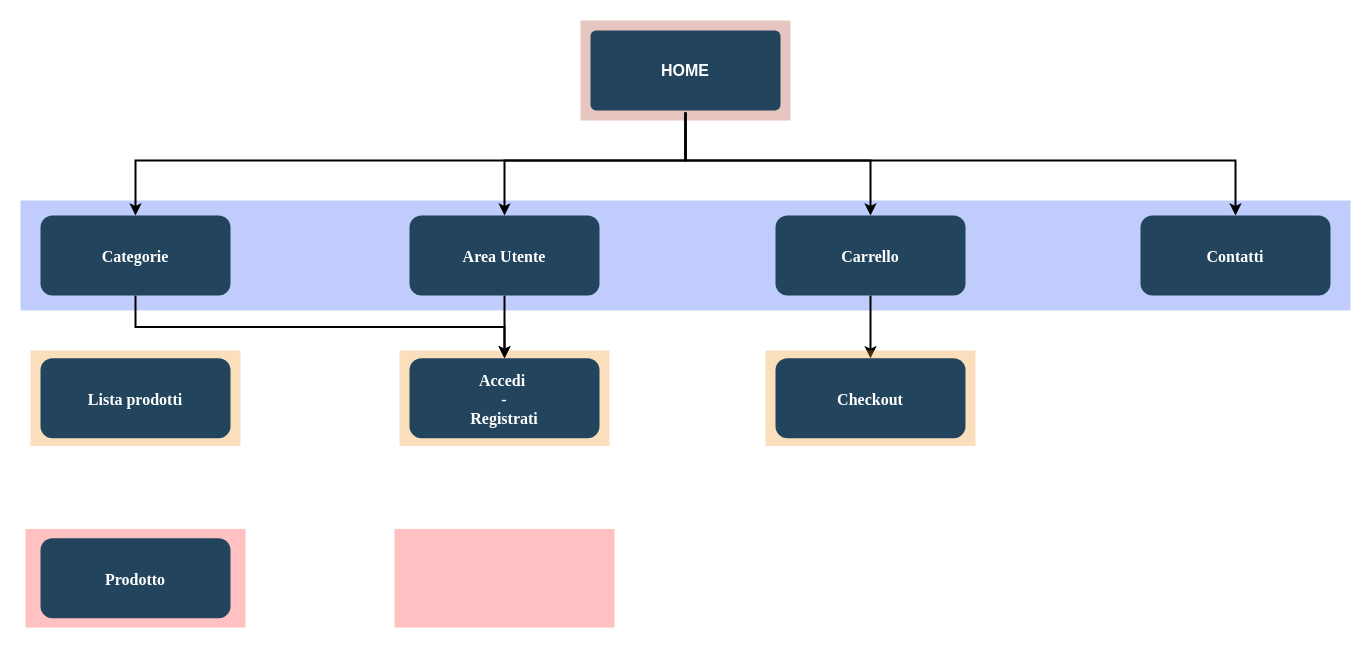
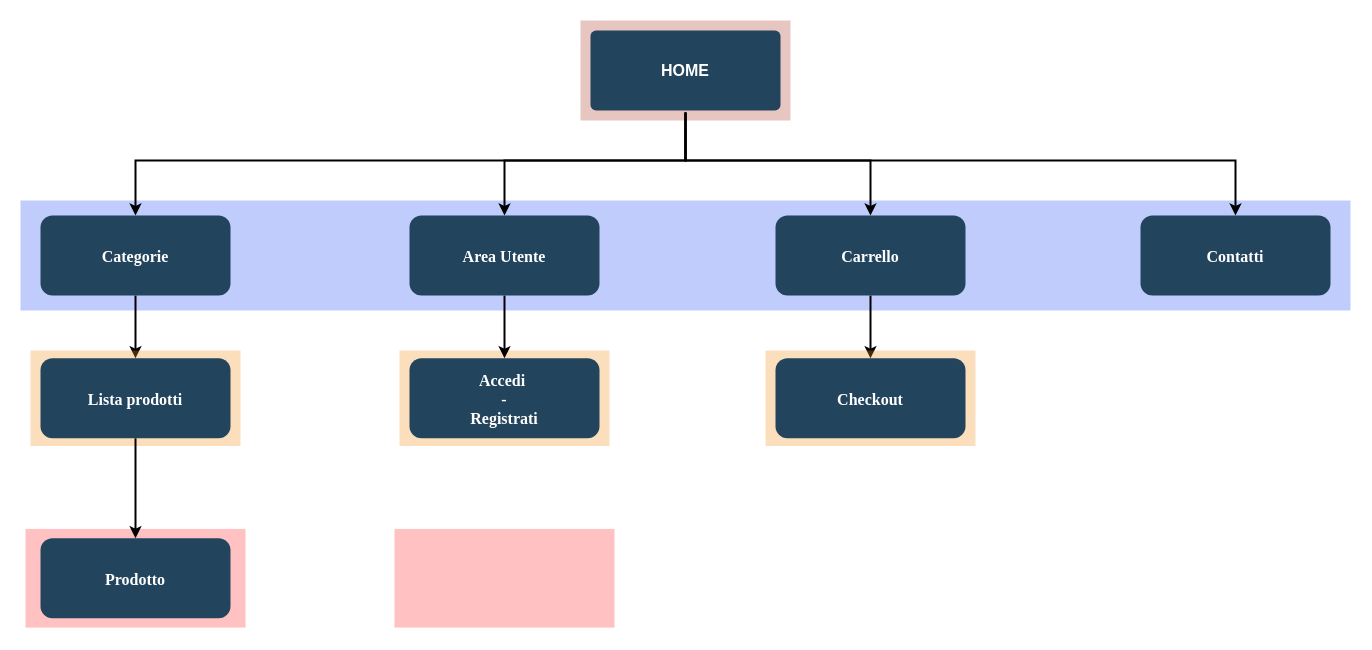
edge "Categorie" -> "Accedi - Registrati": now "Categorie" -> "Lista prodotti"
edge "Lista prodotti" -> "Prodotto": added
